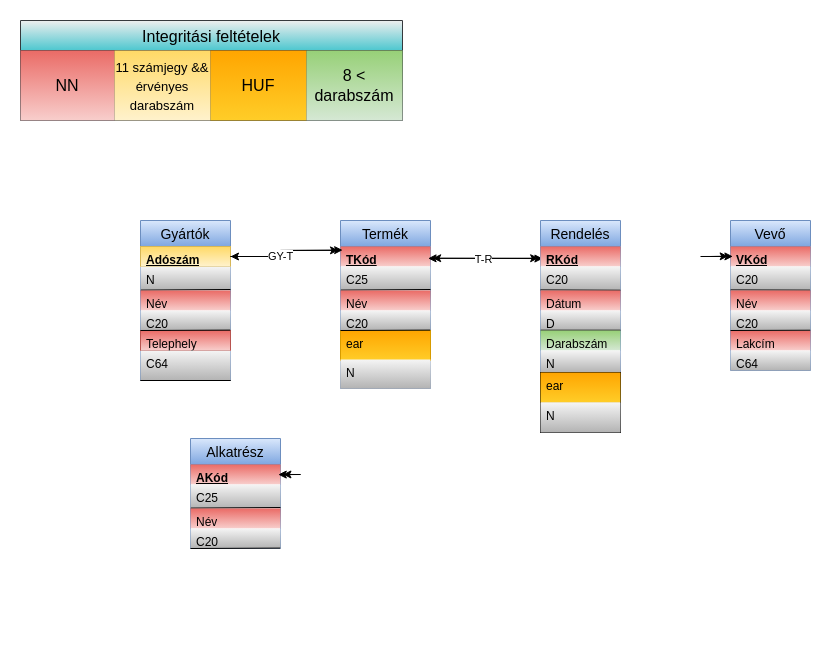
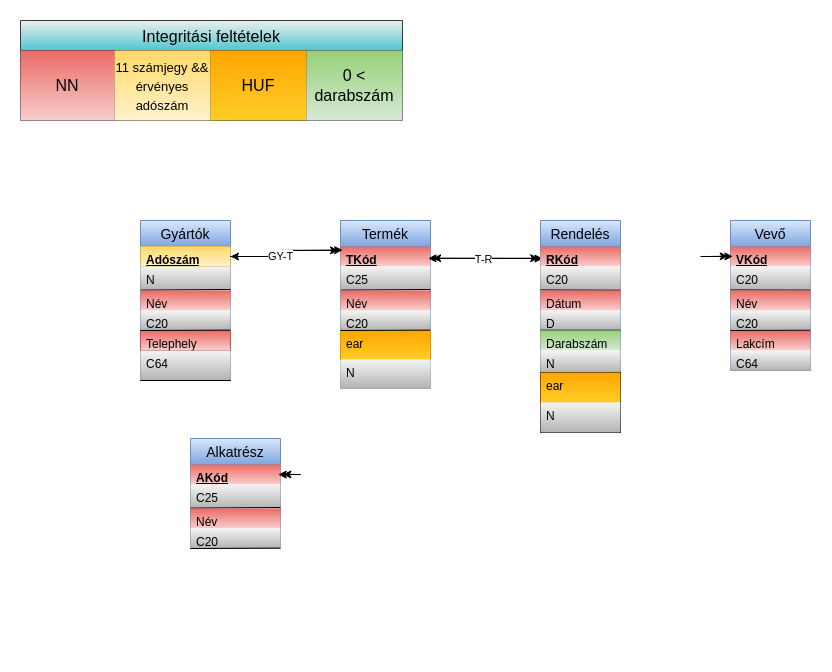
node "11 számjegy && érvényes darabszám": label "11 számjegy && érvényes darabszám" -> "11 számjegy && érvényes adószám"
node "8 < darabszám": label "8 < darabszám" -> "0 < darabszám"
